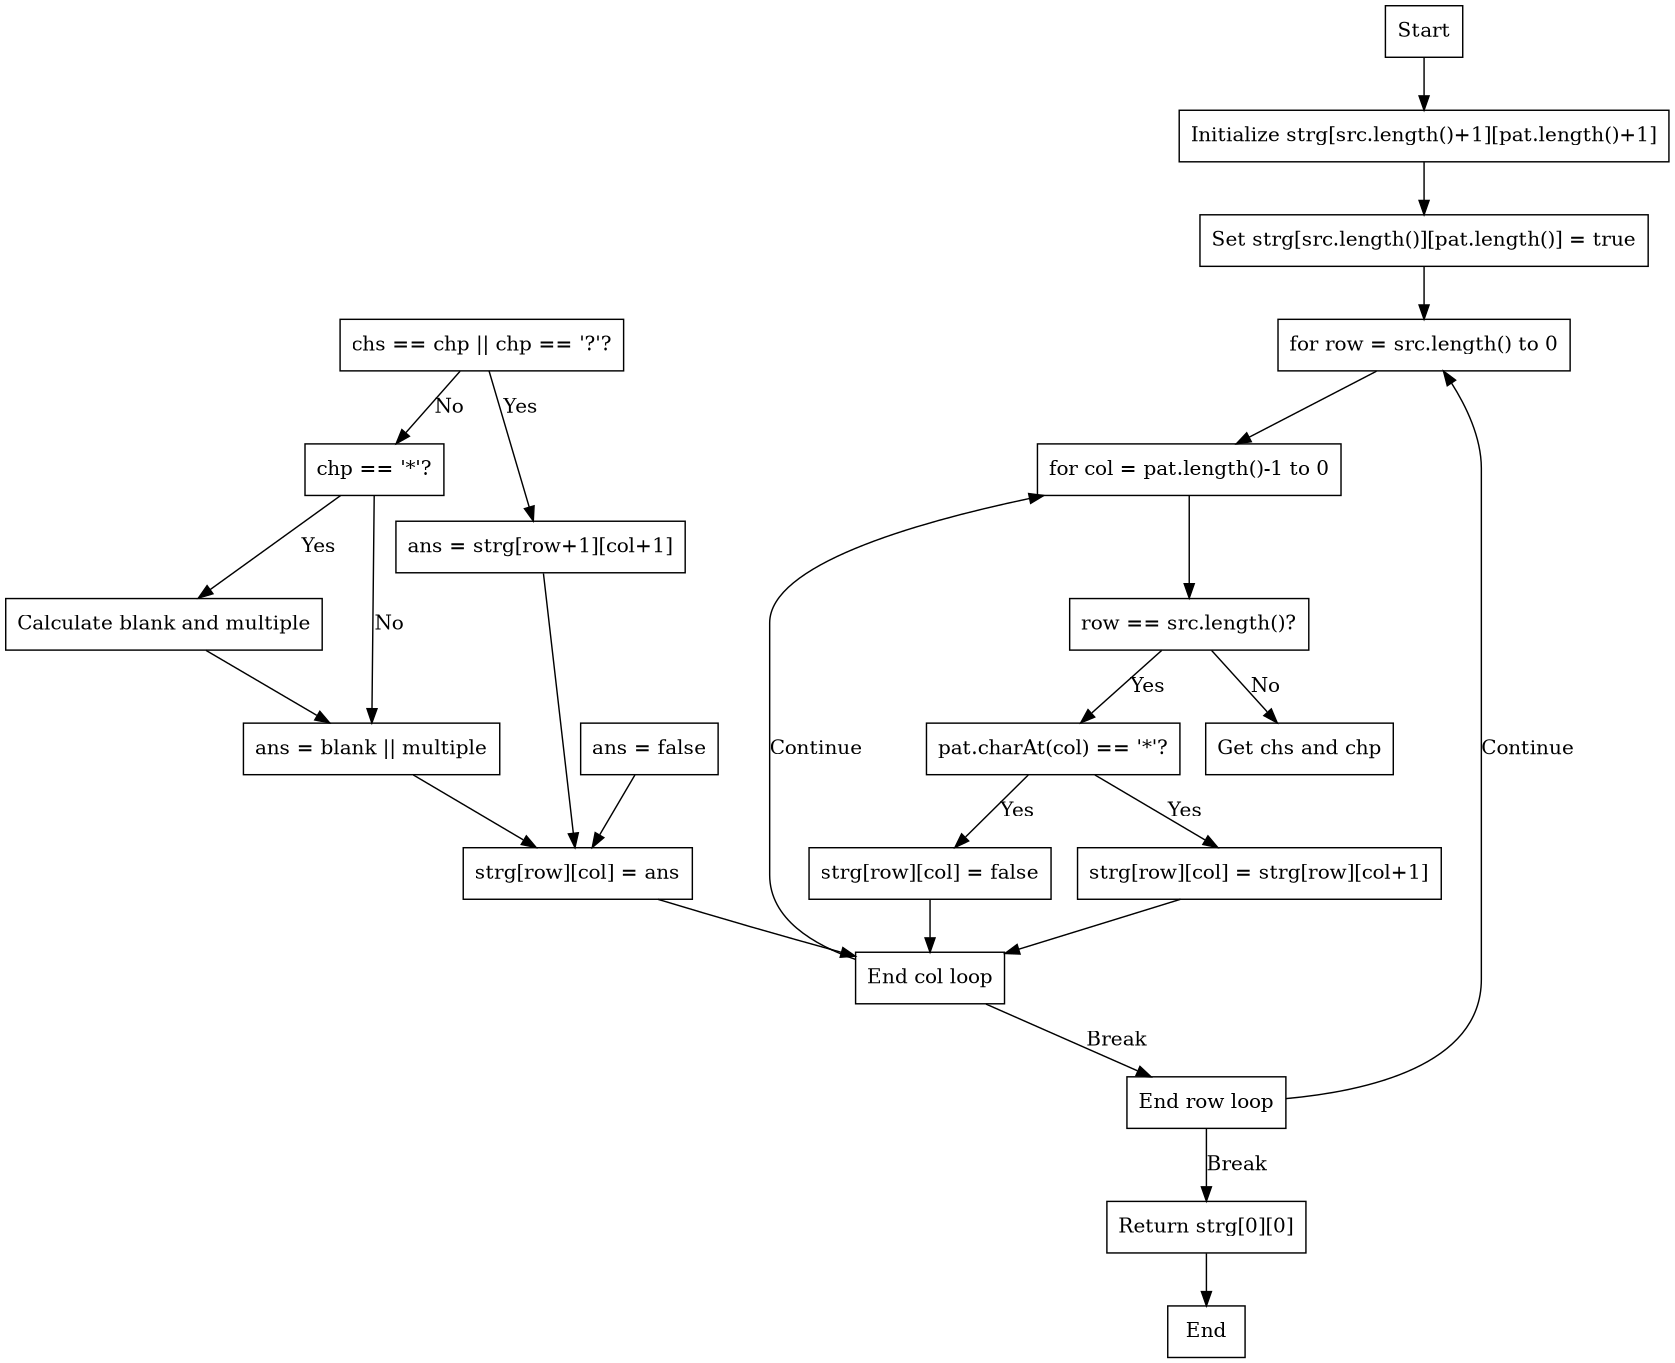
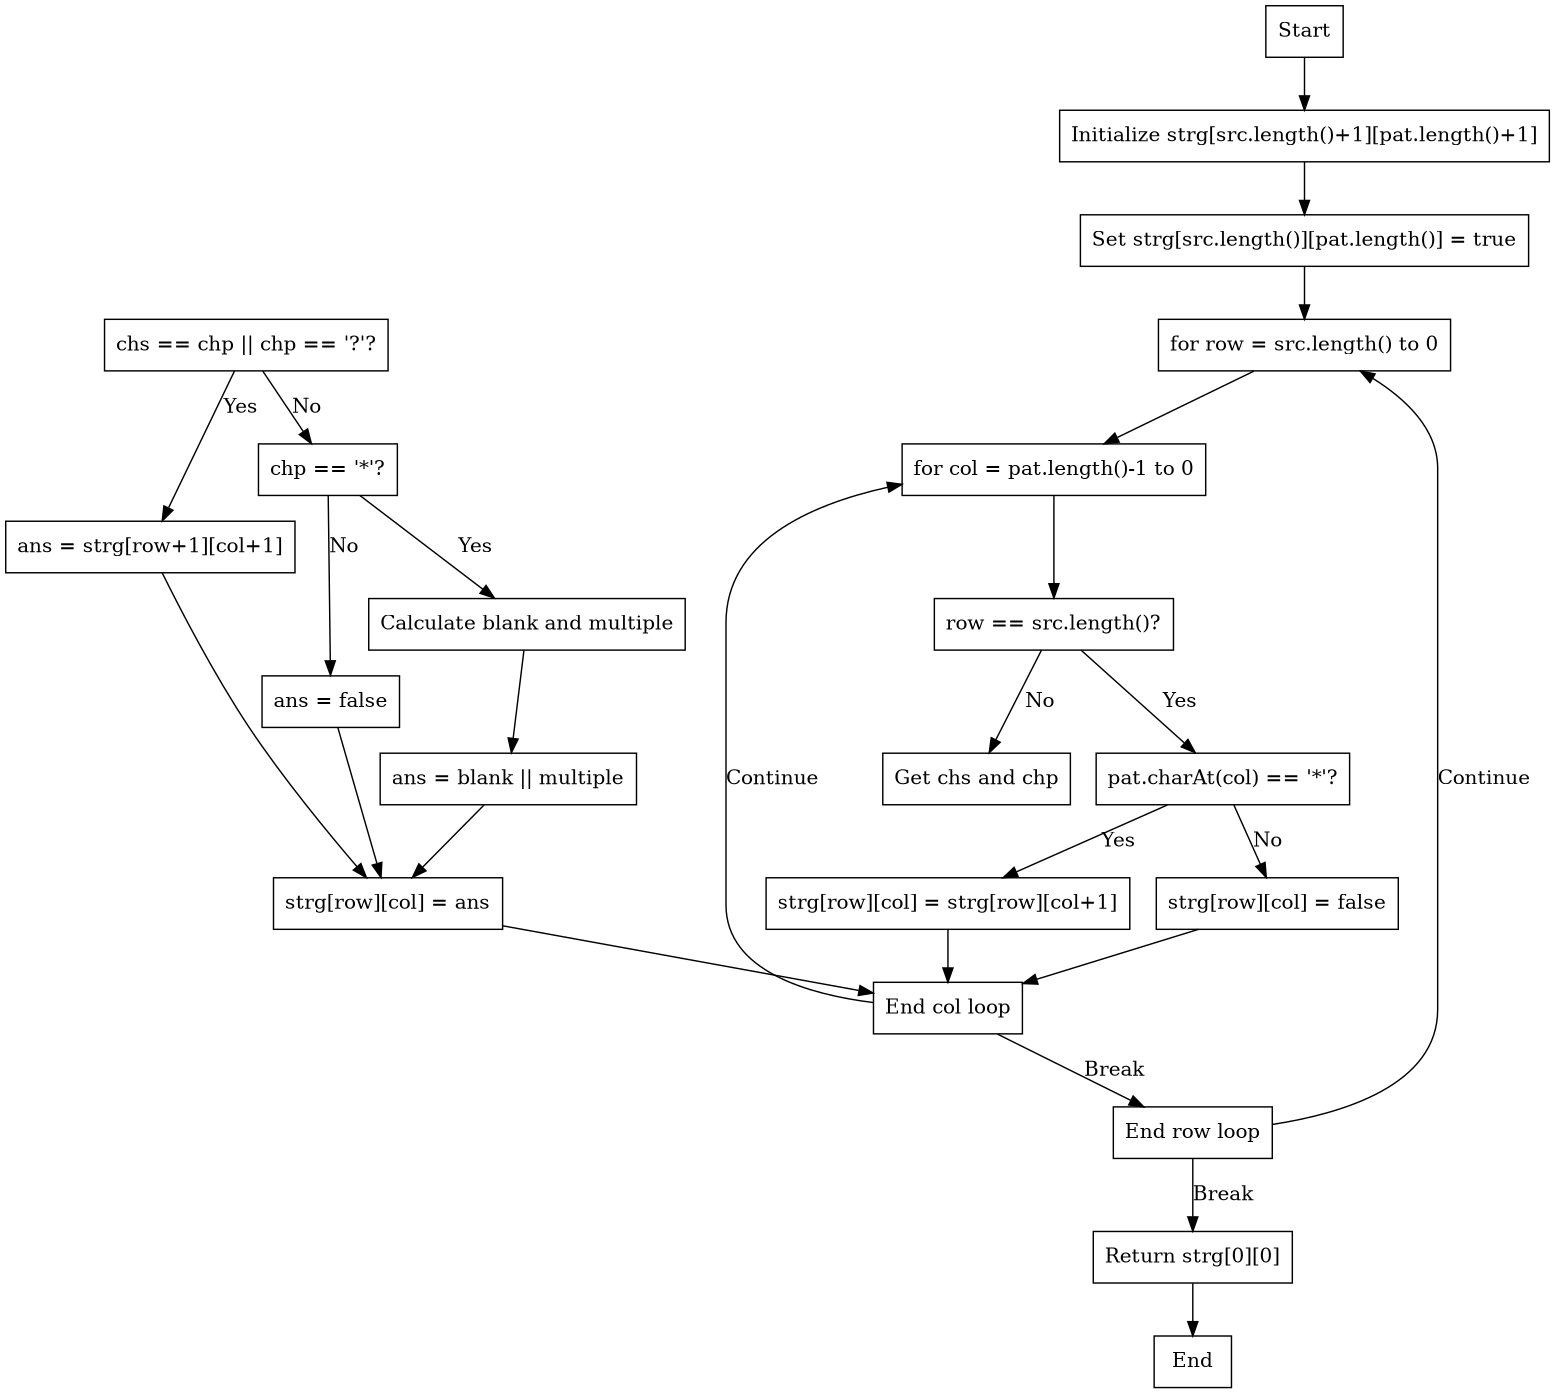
edge "chp == '*'?" -> "ans = blank || multiple": now "chp == '*'?" -> "ans = false"
edge "pat.charAt(col) == '*'?" -> "strg[row][col] = false": label "Yes" -> "No"
